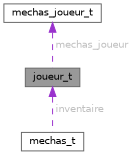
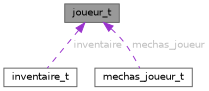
edge "joueur_t" -> "mechas_joueur_t": reversed
node "mechas_t": label "mechas_t" -> "inventaire_t"
